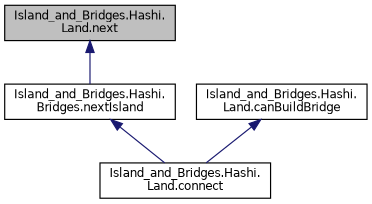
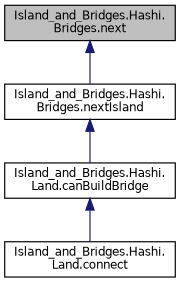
node "Island_and_Bridges.Hashi. Land.next": label "Island_and_Bridges.Hashi. Land.next" -> "Island_and_Bridges.Hashi. Bridges.next"
edge "Island_and_Bridges.Hashi. Land.connect" -> "Island_and_Bridges.Hashi. Bridges.nextIsland": now "Island_and_Bridges.Hashi. Land.canBuildBridge" -> "Island_and_Bridges.Hashi. Bridges.nextIsland"
